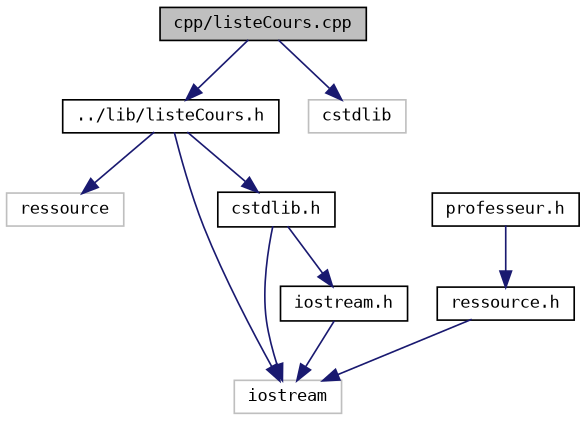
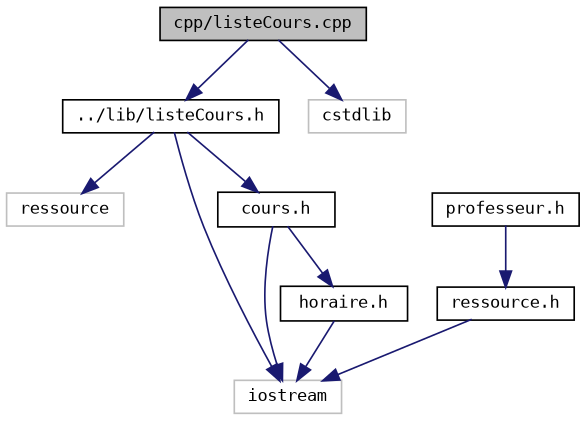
node "cstdlib.h": label "cstdlib.h" -> "cours.h"
node "iostream.h": label "iostream.h" -> "horaire.h"
